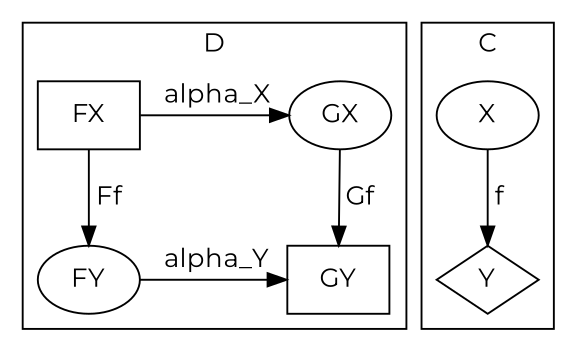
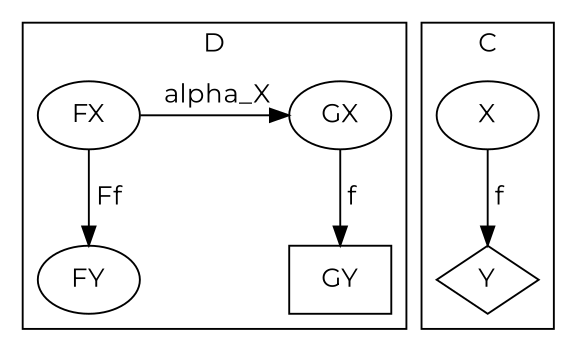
node "FX": shape box -> ellipse
edge "GX" -> "GY": label " Gf" -> " f"
edge "FY" -> "GY": removed, label "alpha_Y"
